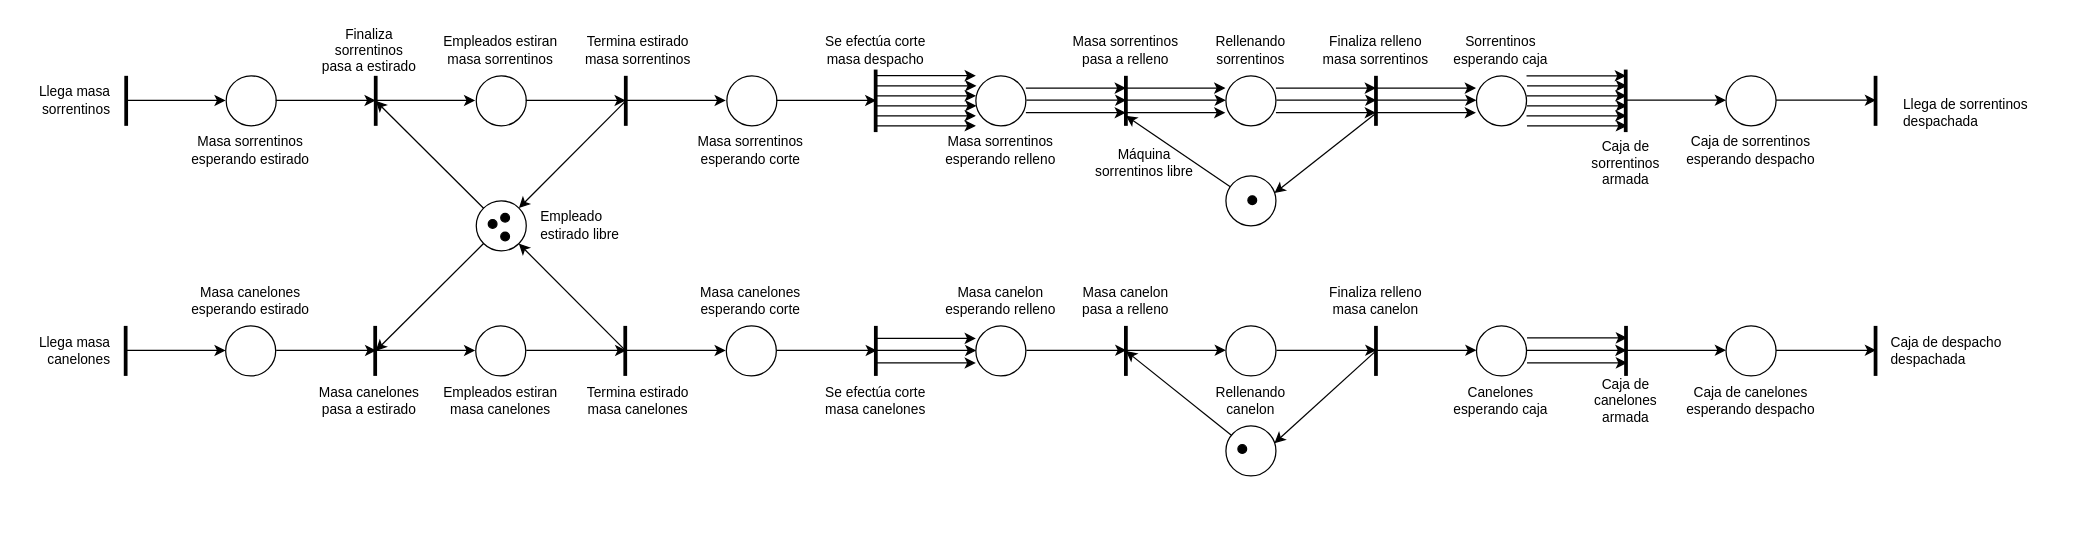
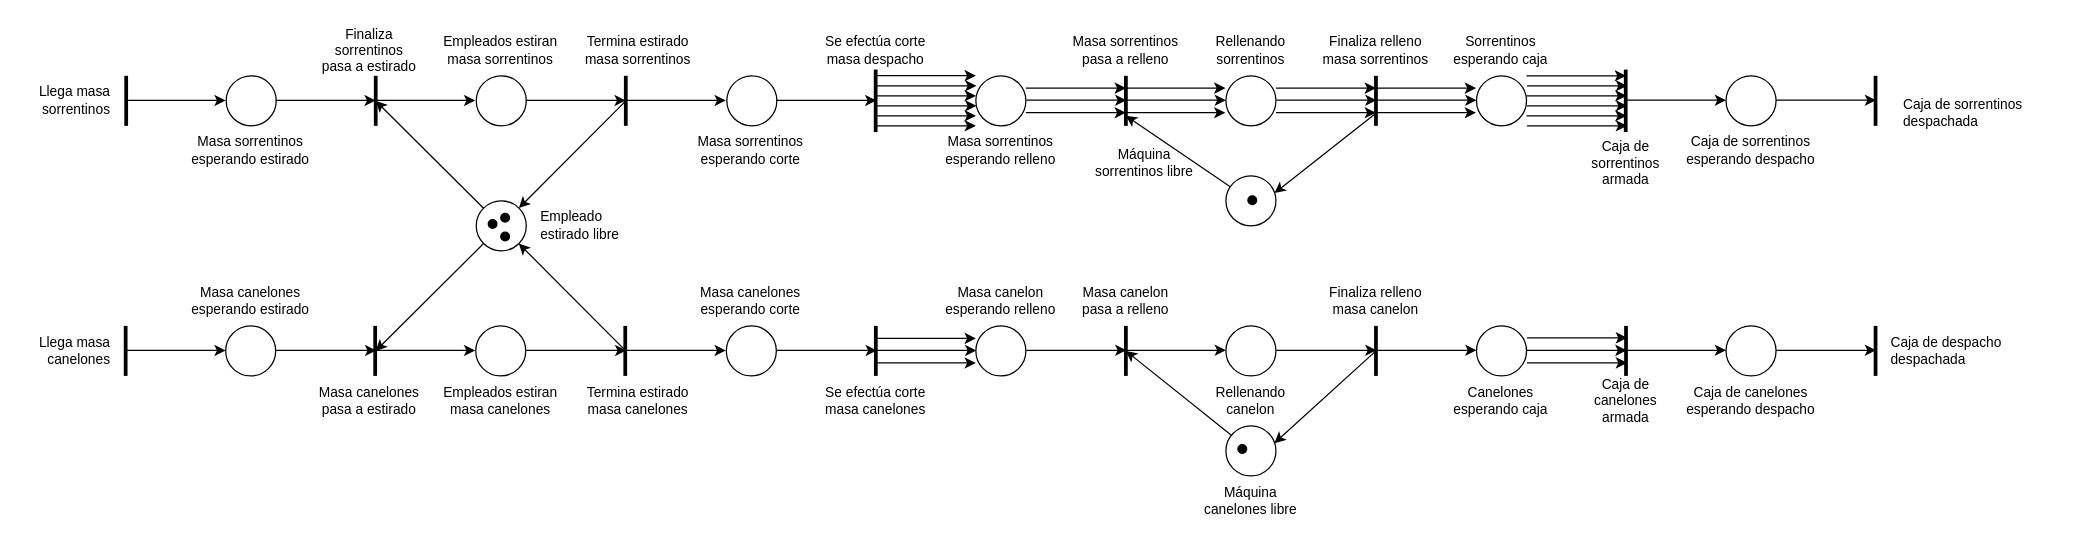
node "Llega de sorrentinos despachada": label "Llega de sorrentinos despachada" -> "Caja de sorrentinos despachada"
node "Máquina canelones libre": added
